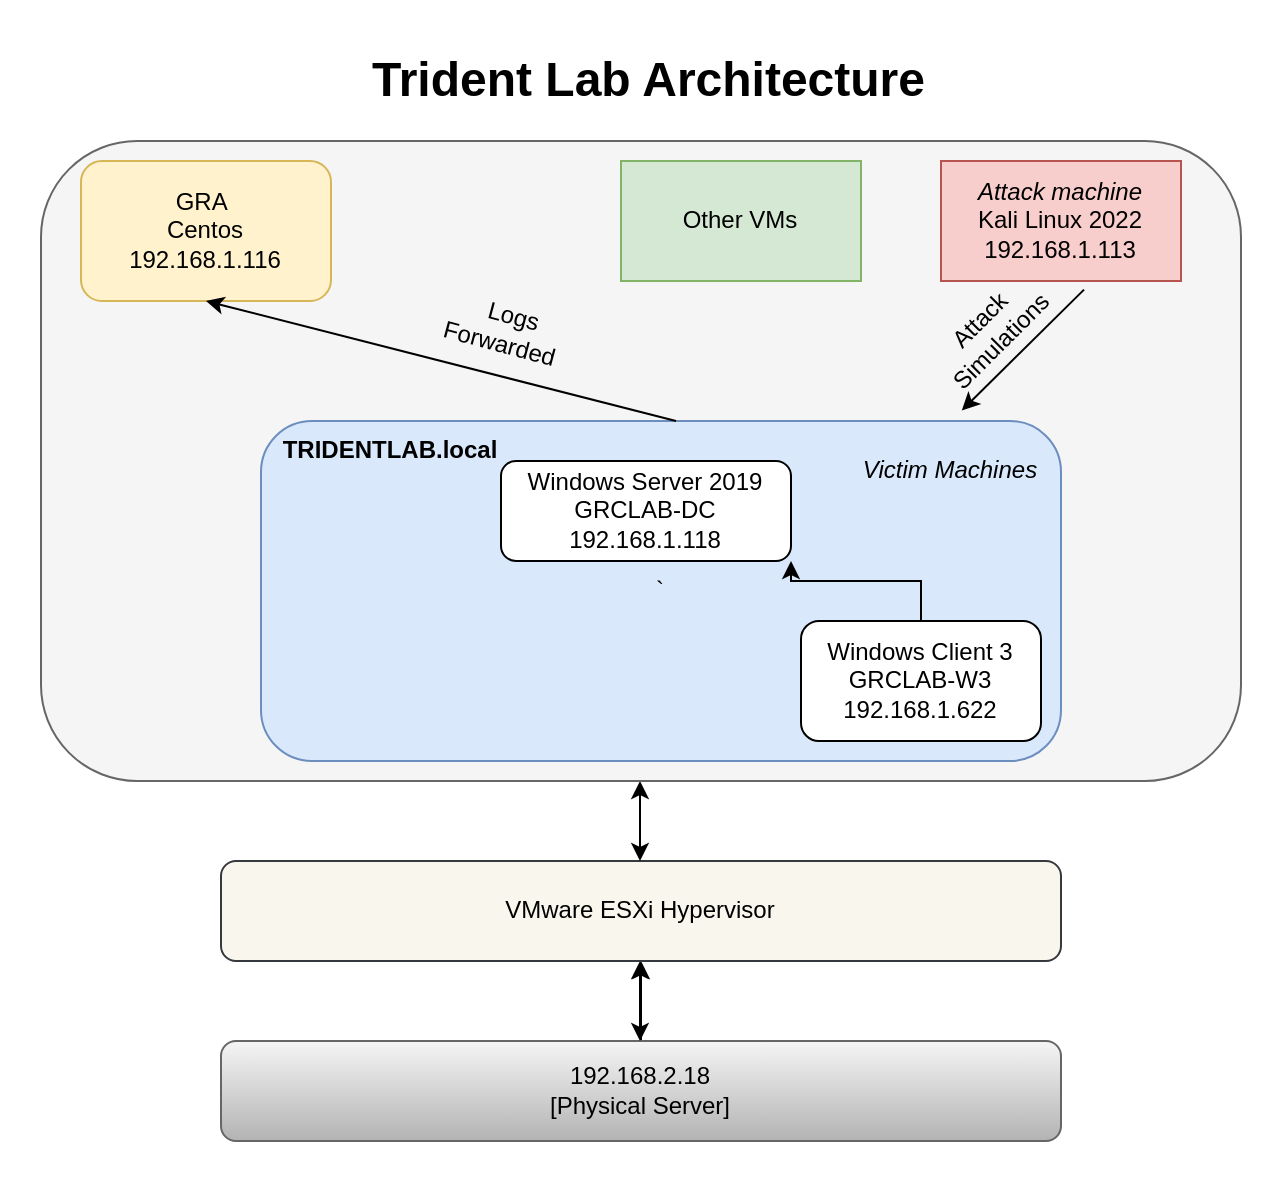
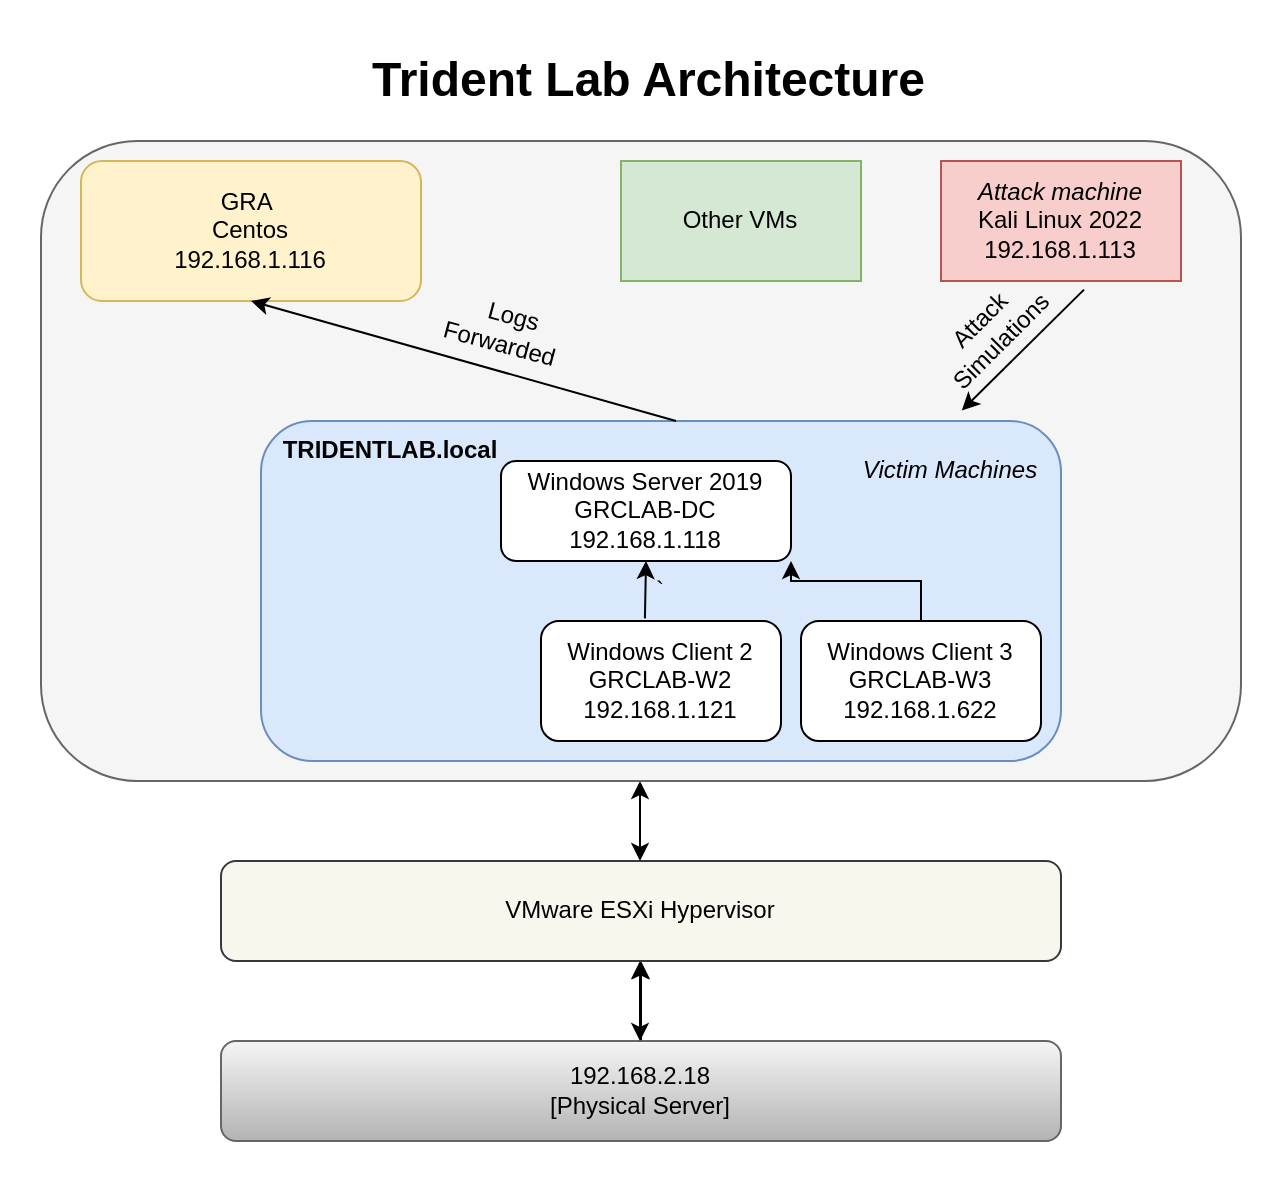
node "GRA Centos 192.168.1.116": size 250x140 -> 340x140
edge "Windows Client 2 GRCLAB-W2 192.168.1.121" -> "Windows Server 2019 GRCLAB-DC 192.168.1.118": added
node "Windows Client 2 GRCLAB-W2 192.168.1.121": added
